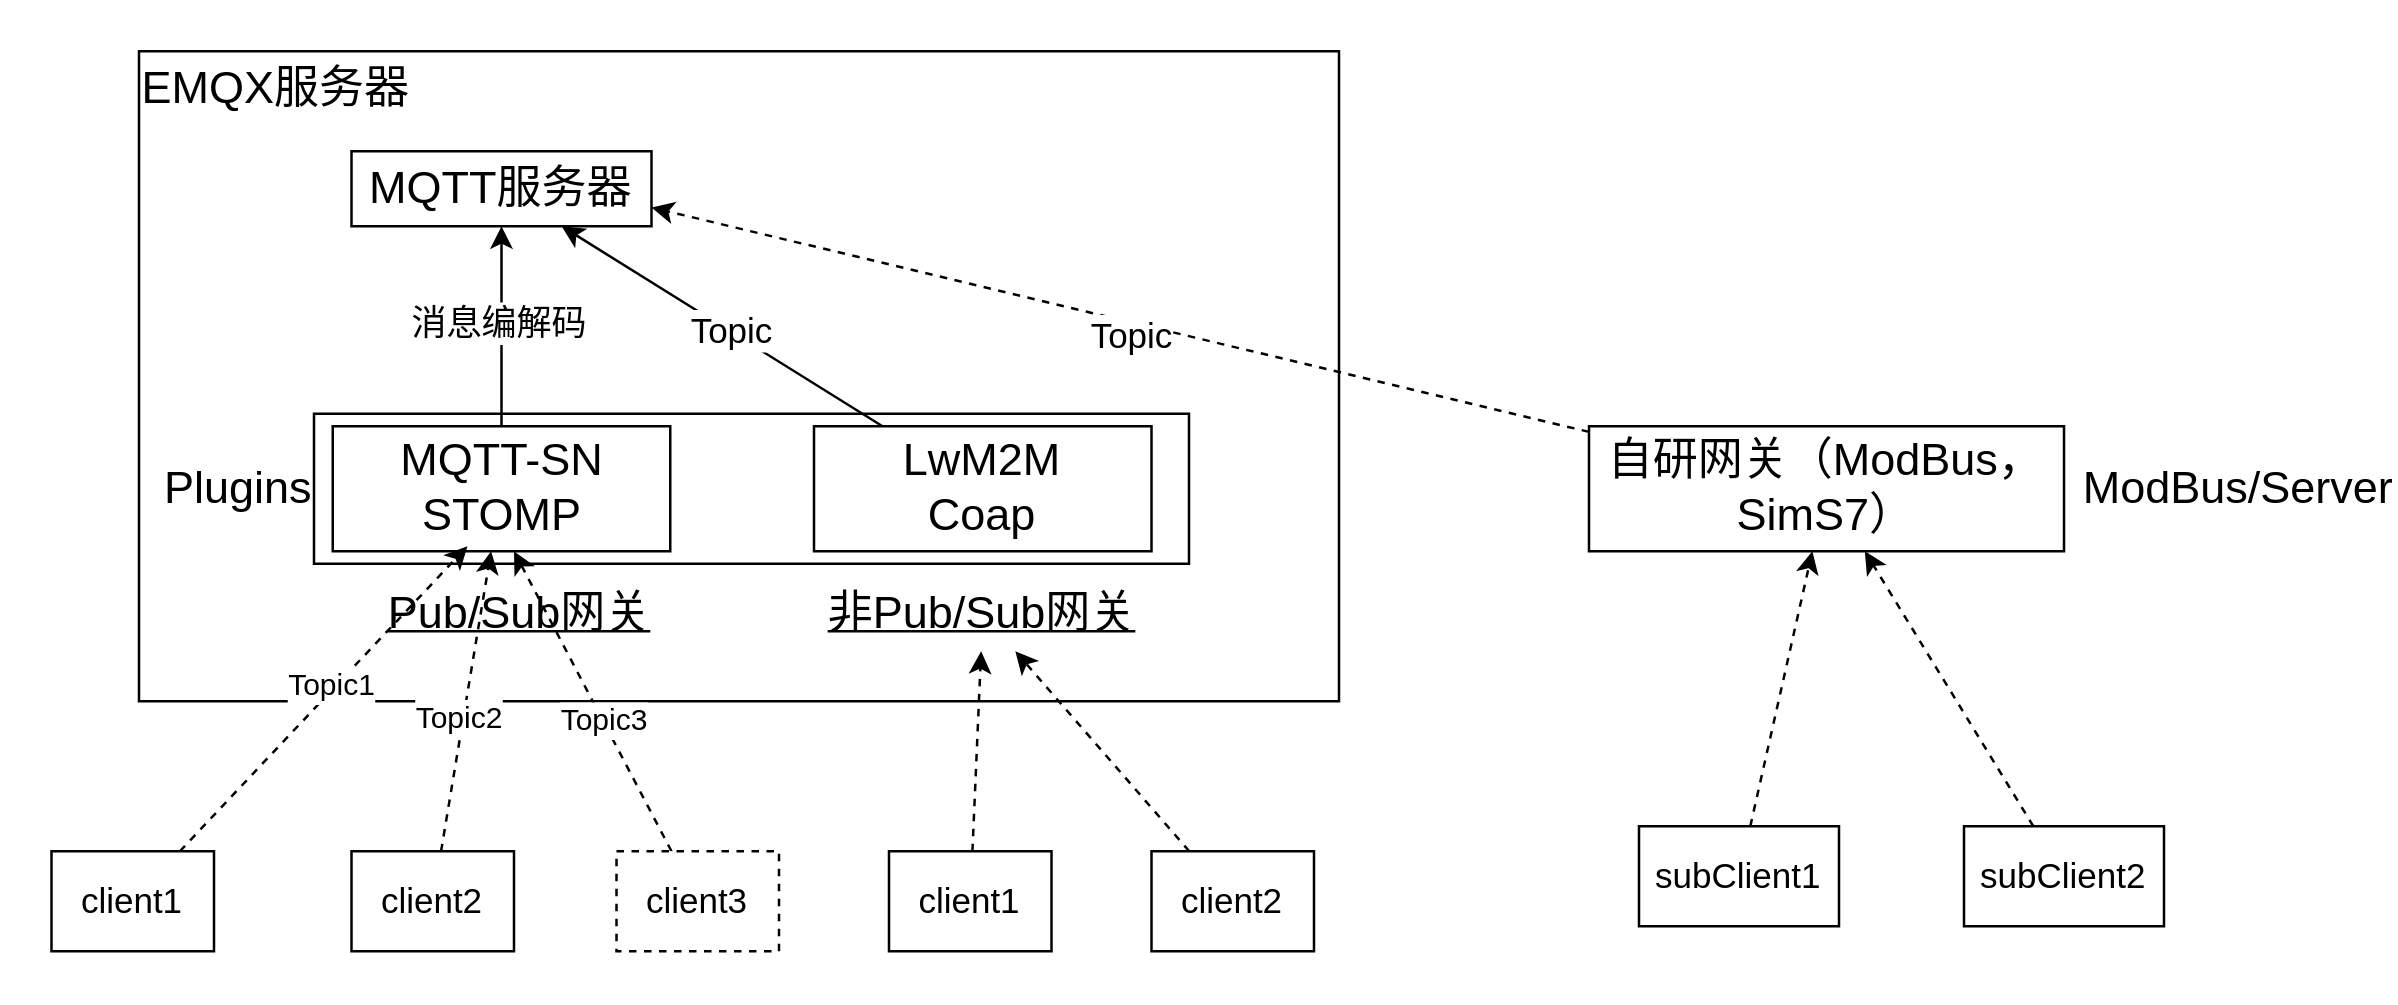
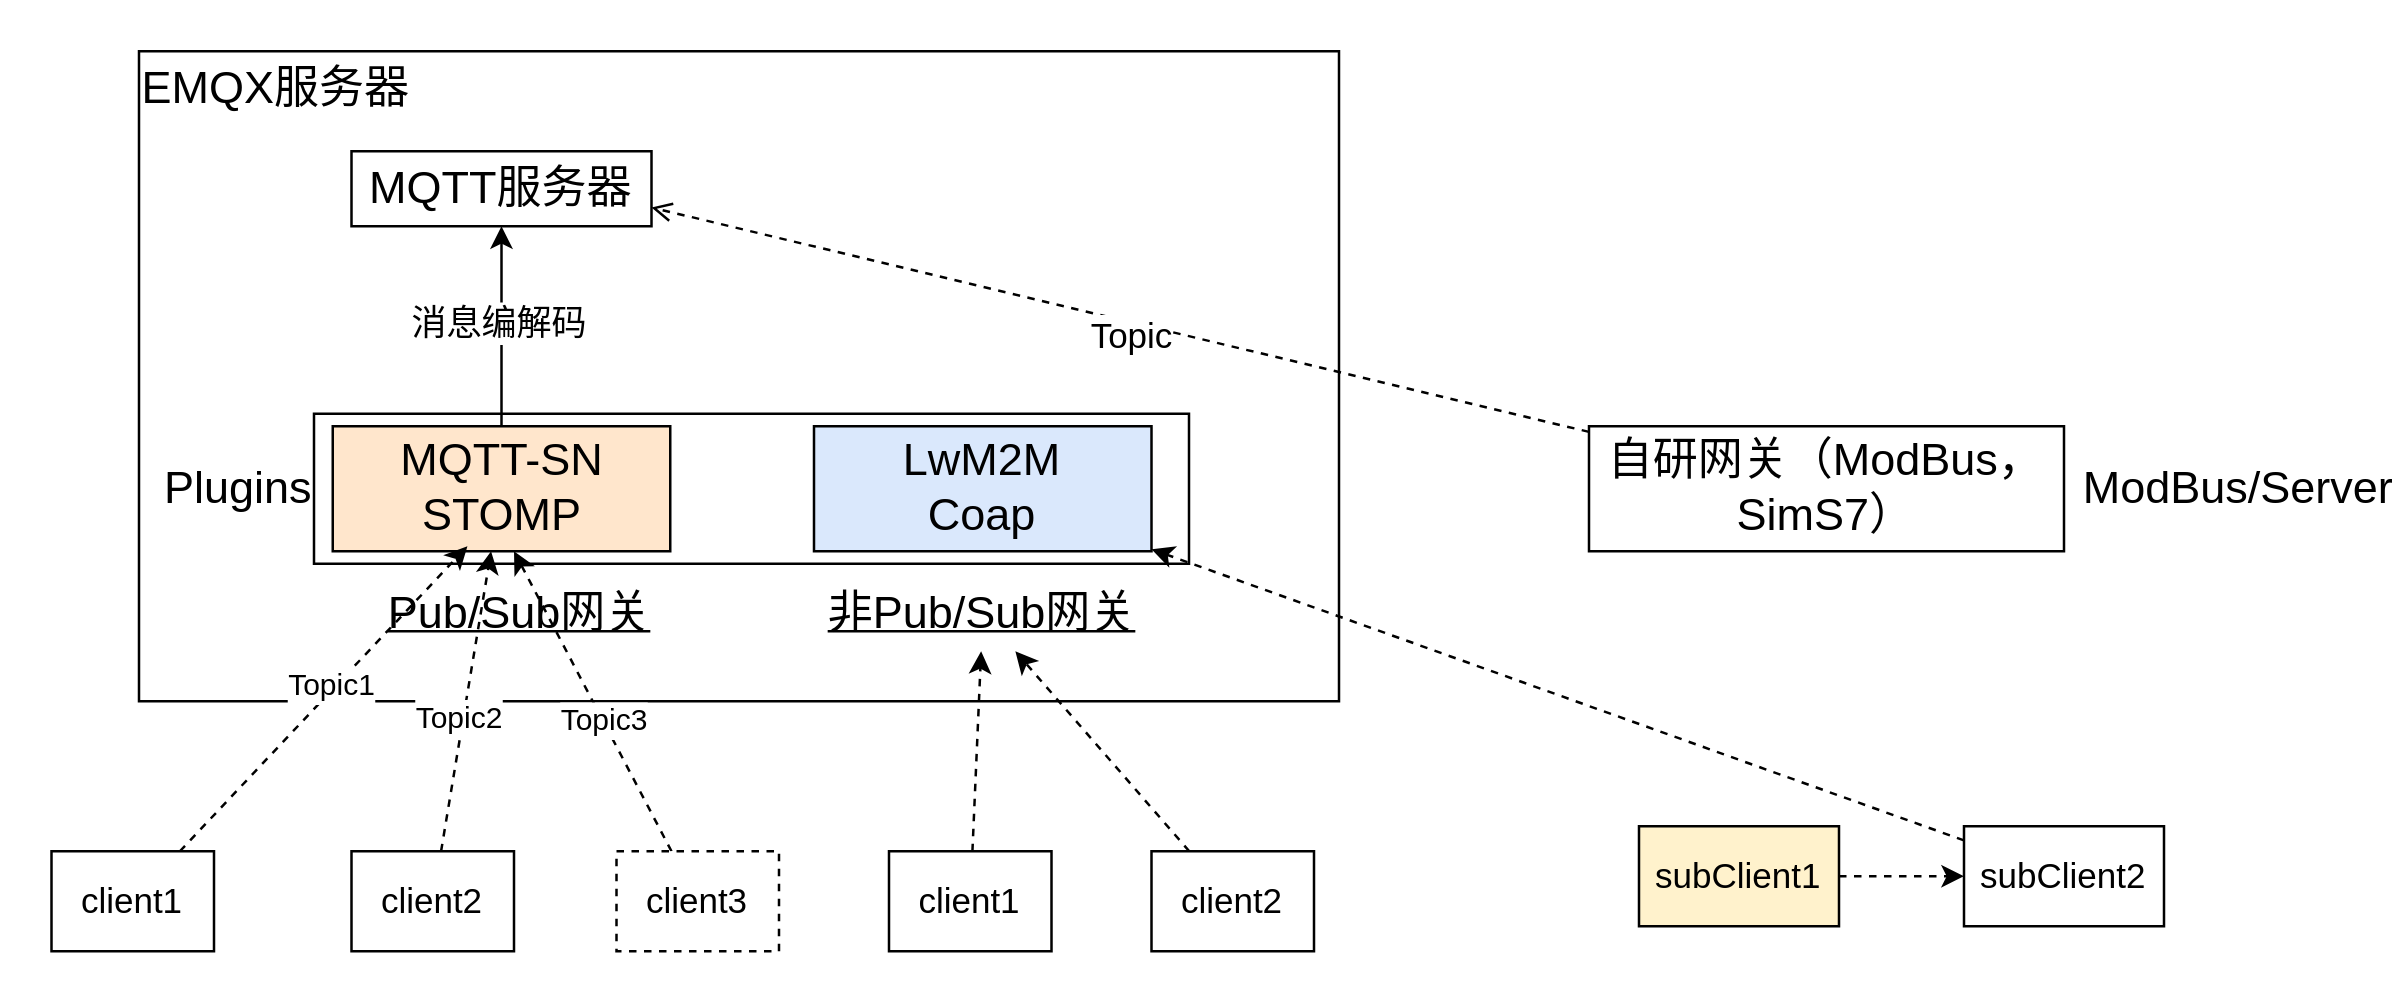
edge "自研网关（ModBus，SimS7）" -> "MQTT服务器": arrowhead classic -> open
edge "LwM2M Coap" -> "MQTT服务器": removed, label "Topic"
node "MQTT-SN STOMP": fillcolor #ffffff -> #ffe6cc
node "LwM2M Coap": fillcolor #ffffff -> #dae8fc
edge "subClient1" -> "自研网关（ModBus，SimS7）": now "subClient1" -> "subClient2"
edge "subClient2" -> "自研网关（ModBus，SimS7）": now "subClient2" -> "LwM2M Coap"
node "subClient1": fillcolor #ffffff -> #fff2cc
